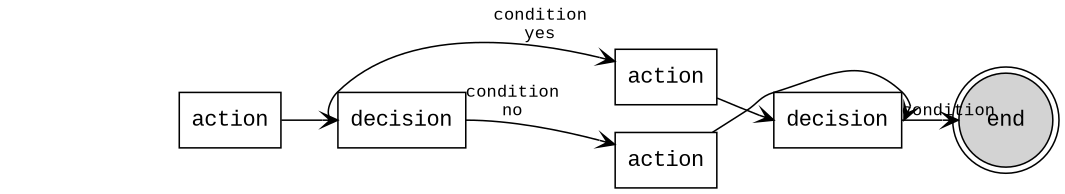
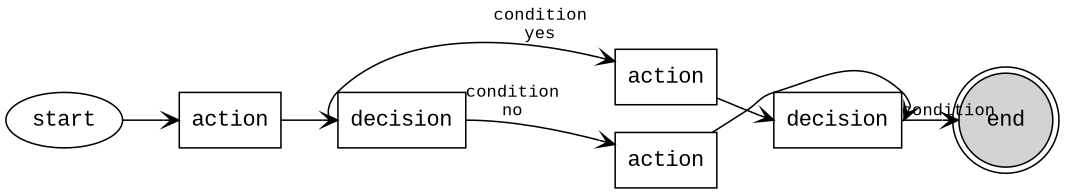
node "start": added
